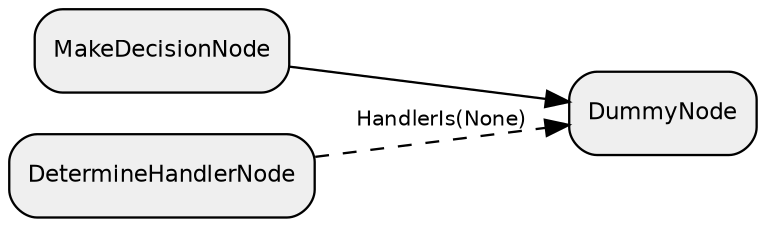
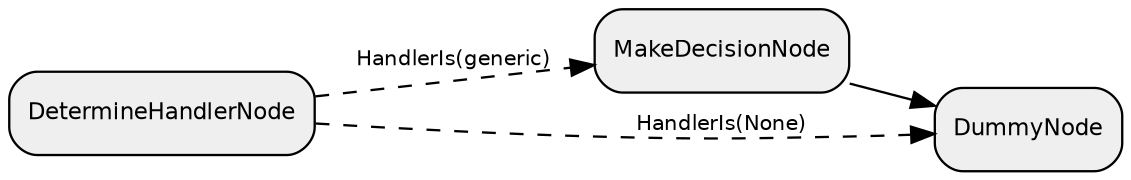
edge "DetermineHandlerNode" -> "MakeDecisionNode": added, label "HandlerIs(generic)"
